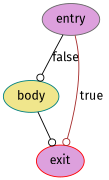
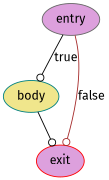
edge "entry" -> "body": label "false" -> "true"
edge "entry" -> "exit": label "true" -> "false"
